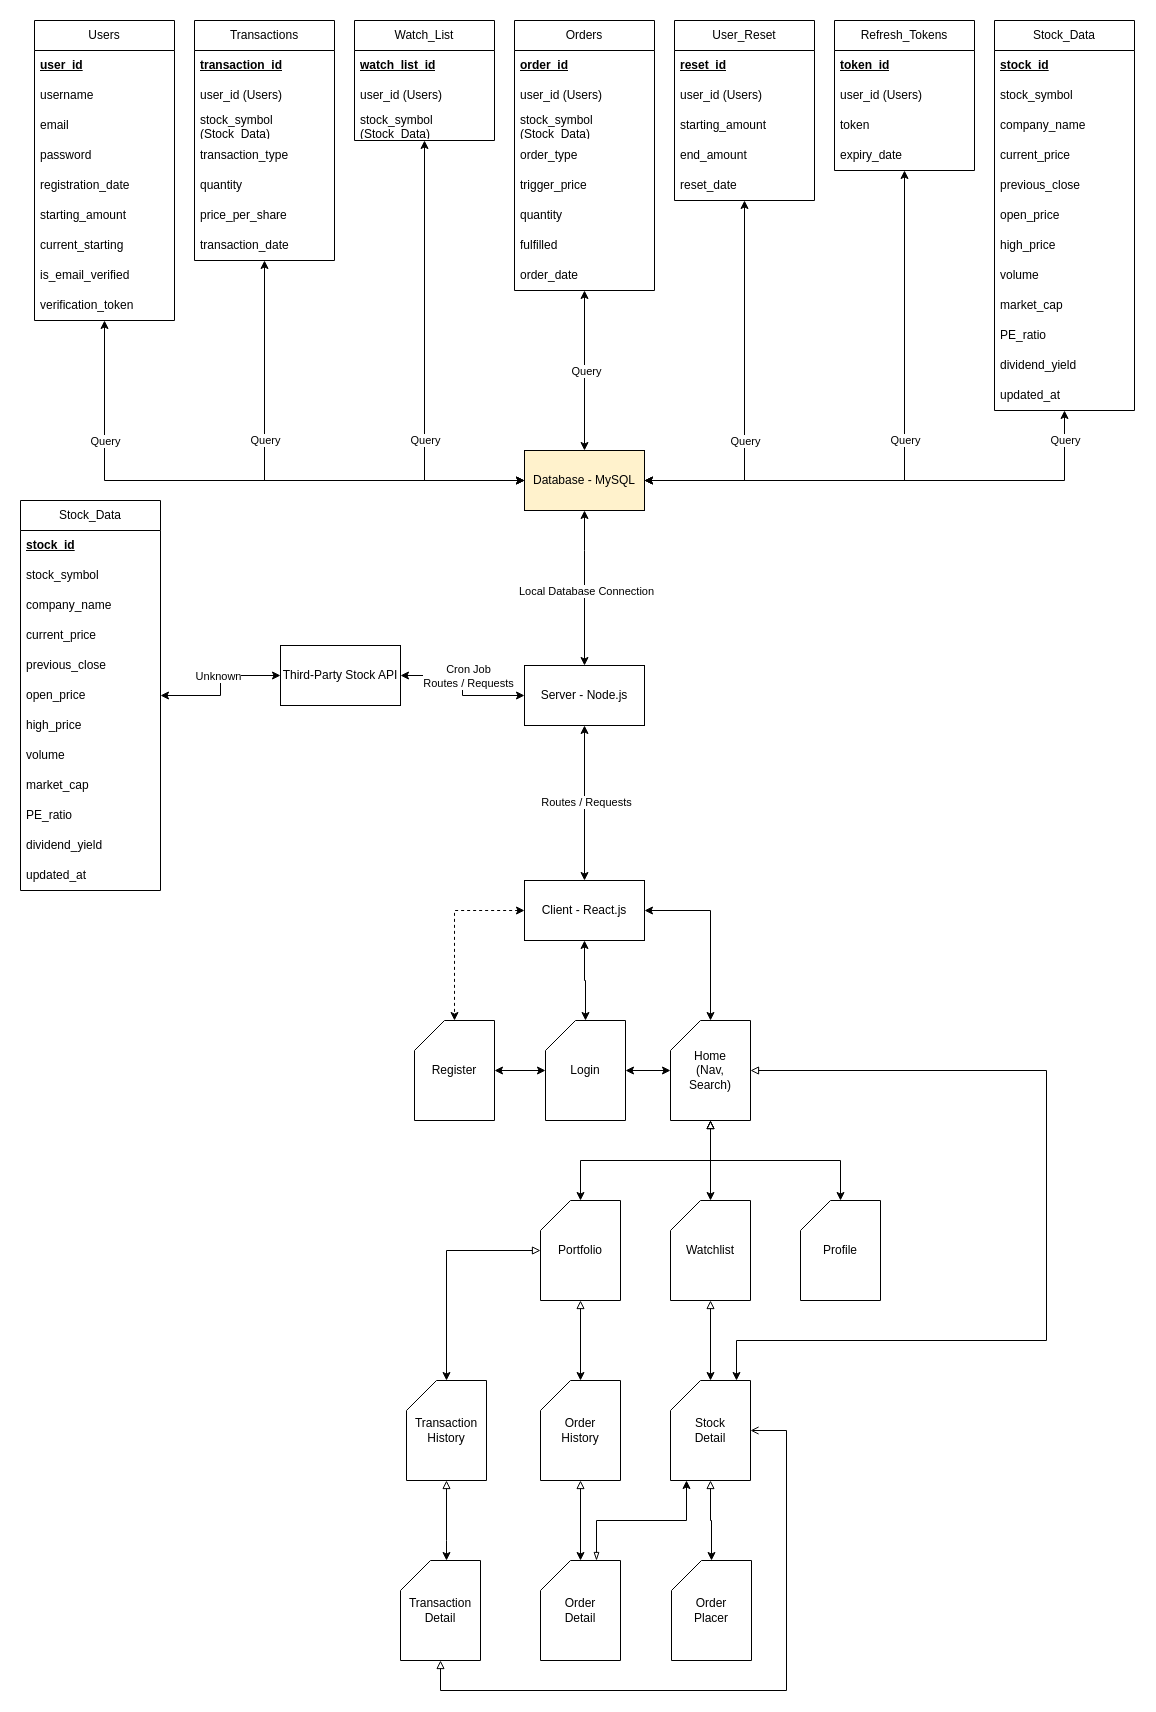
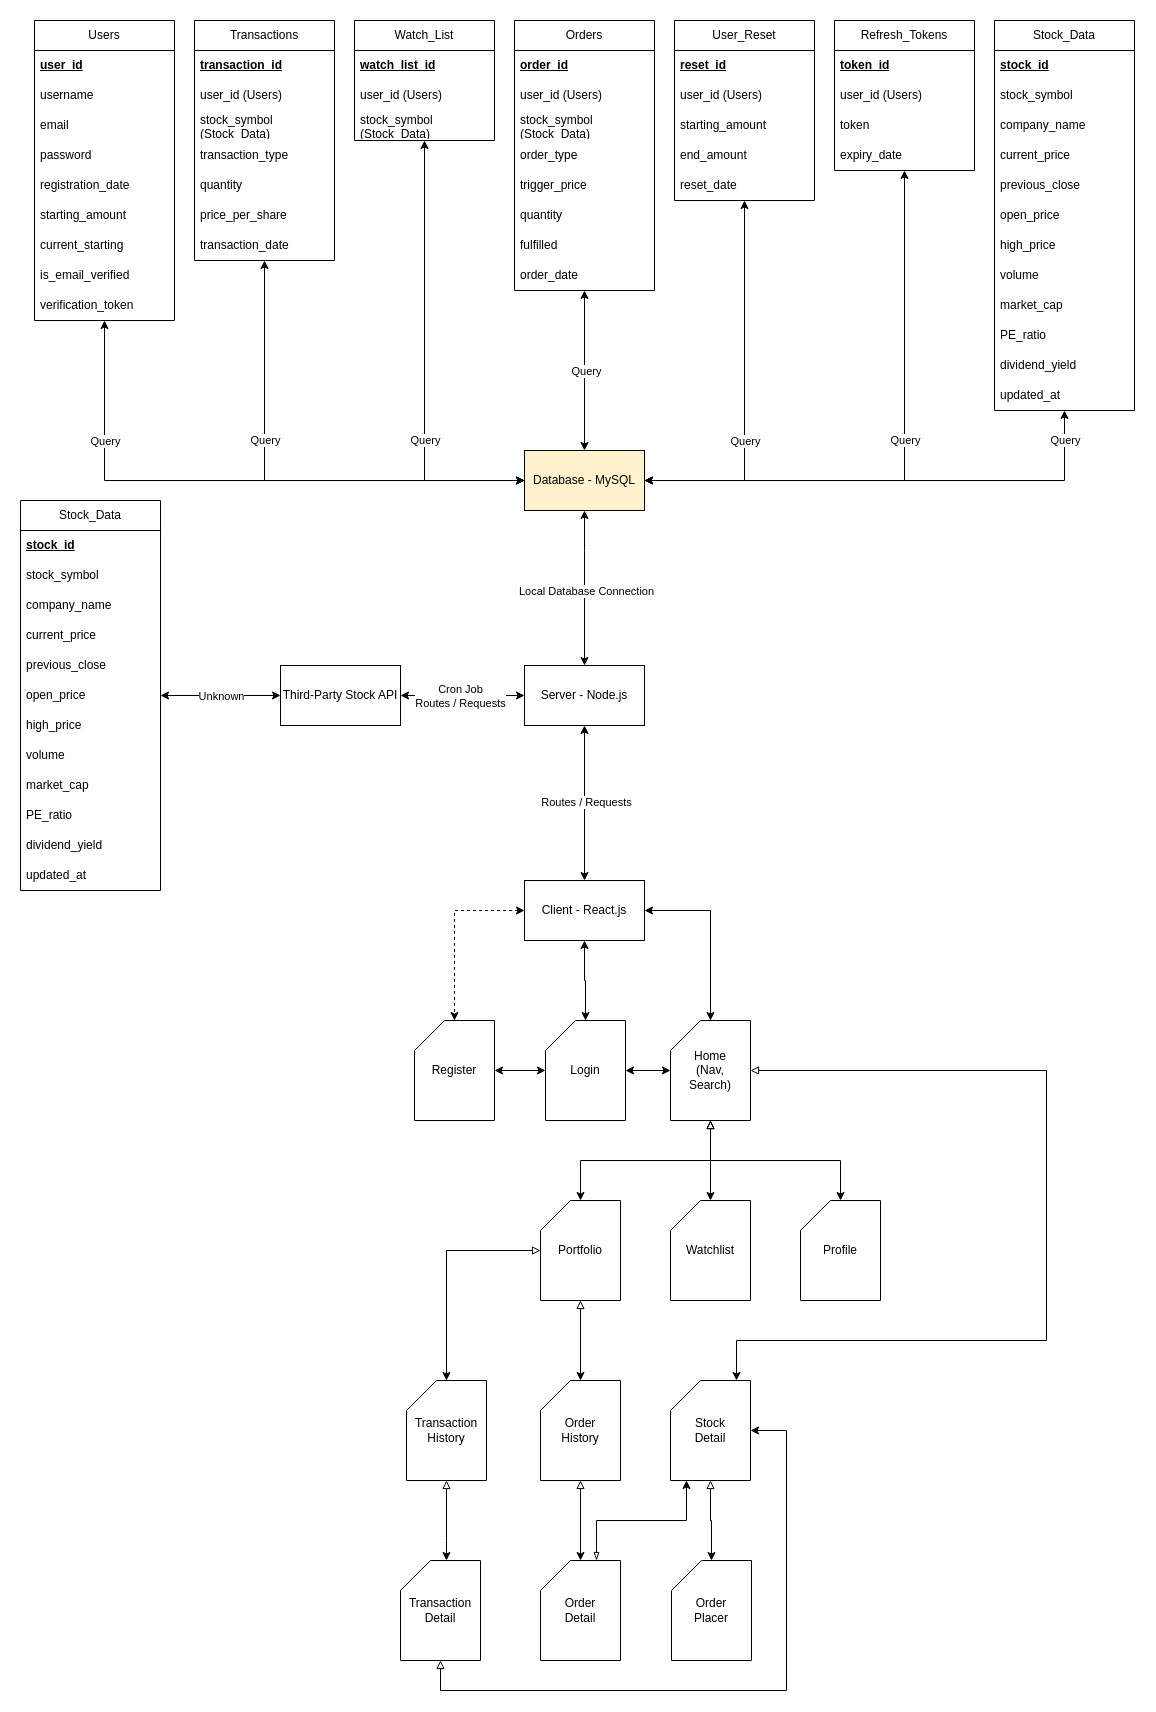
node "Third-Party Stock API": moved (341, 676) -> (341, 696)
edge "Watchlist" -- "Stock Detail": removed
edge "Stock Detail" -- "Transaction Detail": arrowhead open -> classic
